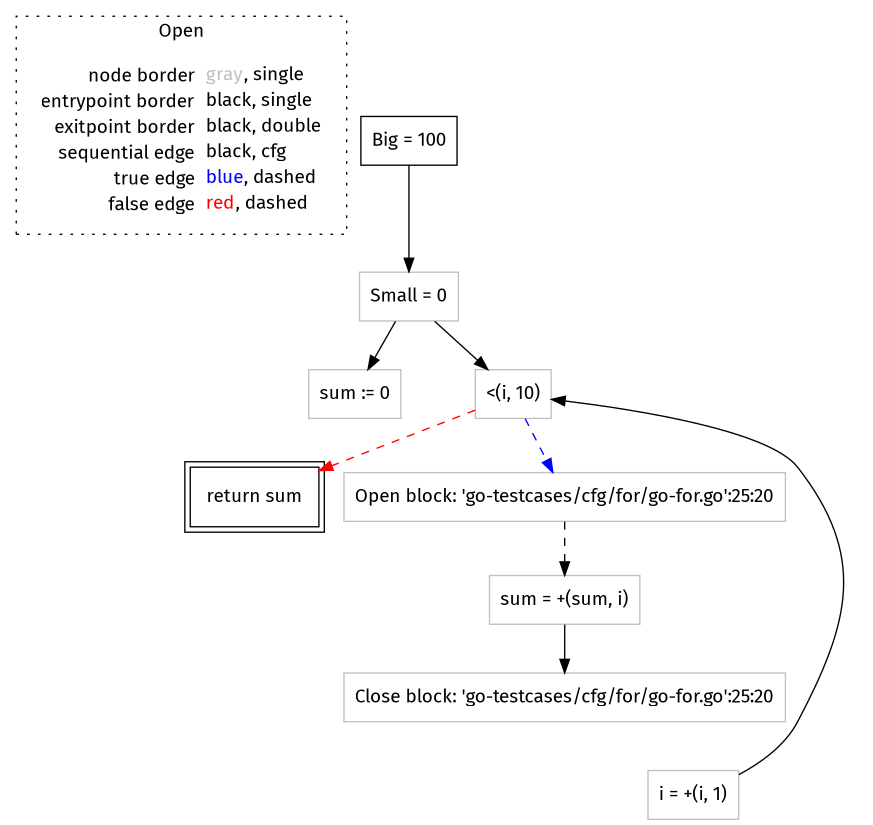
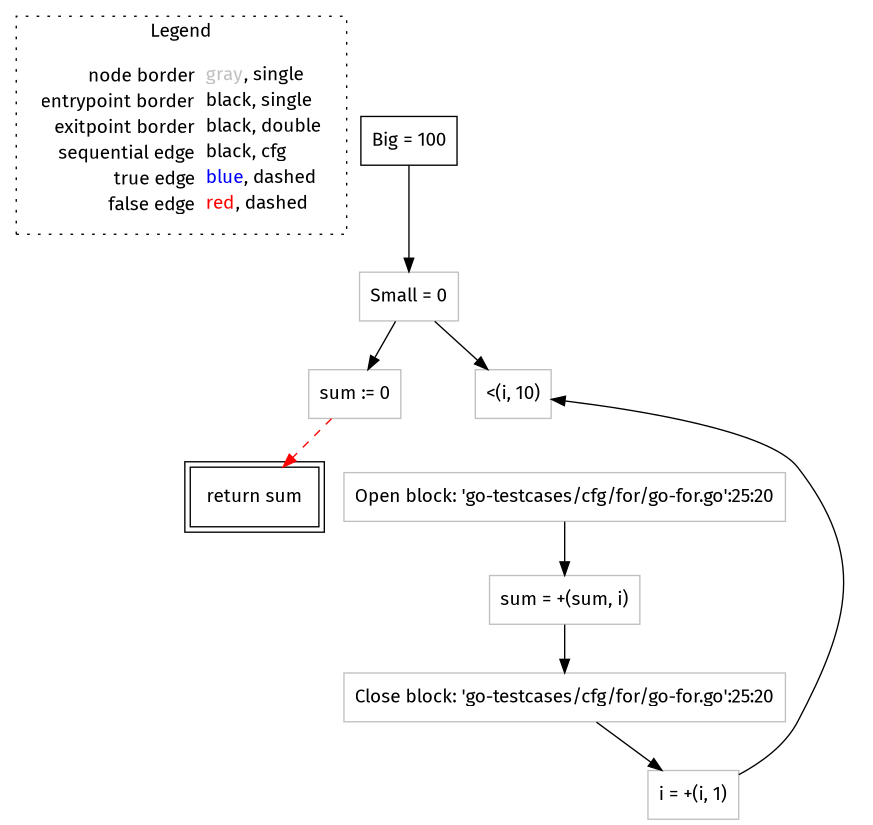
cluster "Open": label "Open" -> "Legend"
edge "<(i, 10)" -> "return sum": now "sum := 0" -> "return sum"
edge "<(i, 10)" -> "Open block: 'go-testcases/cfg/for/go-for.go':25:20": removed
edge "Open block: 'go-testcases/cfg/for/go-for.go':25:20" -> "sum = +(sum, i)": style dashed -> solid
edge "Close block: 'go-testcases/cfg/for/go-for.go':25:20" -> "i = +(i, 1)": added
